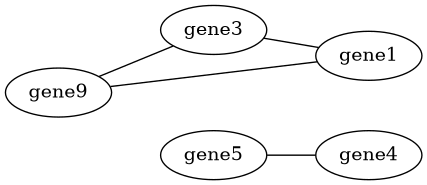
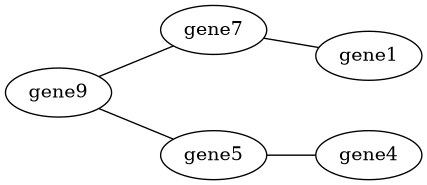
node "gene3": label "gene3" -> "gene7"
edge "gene1" -- "gene9": now "gene5" -- "gene9"
